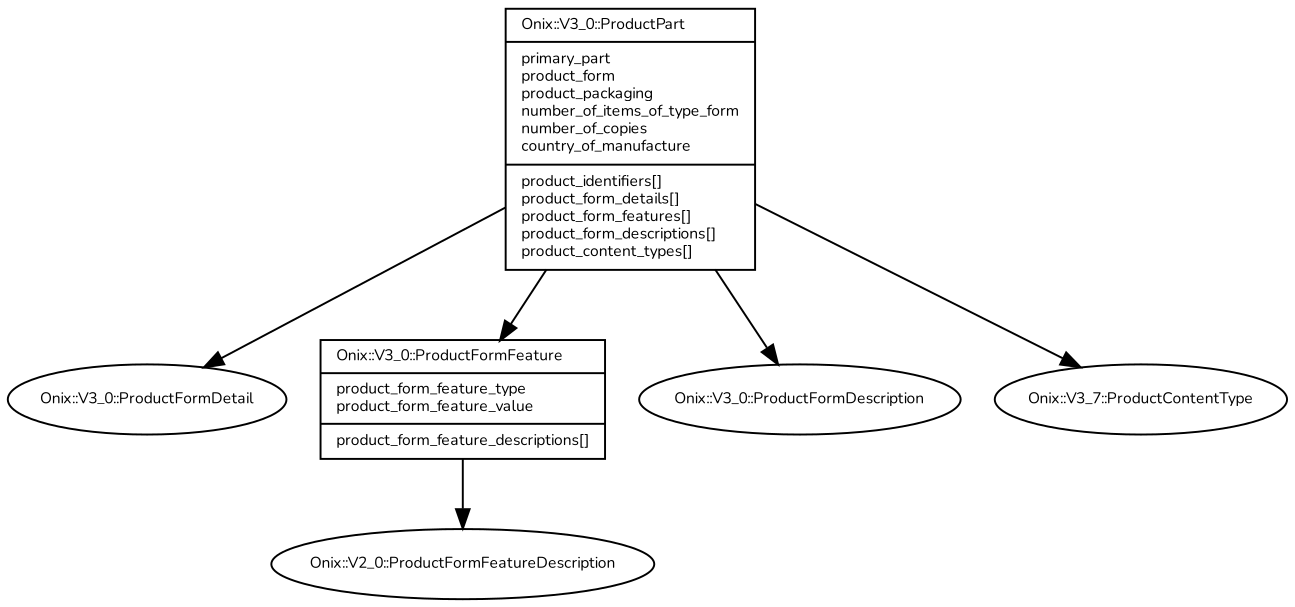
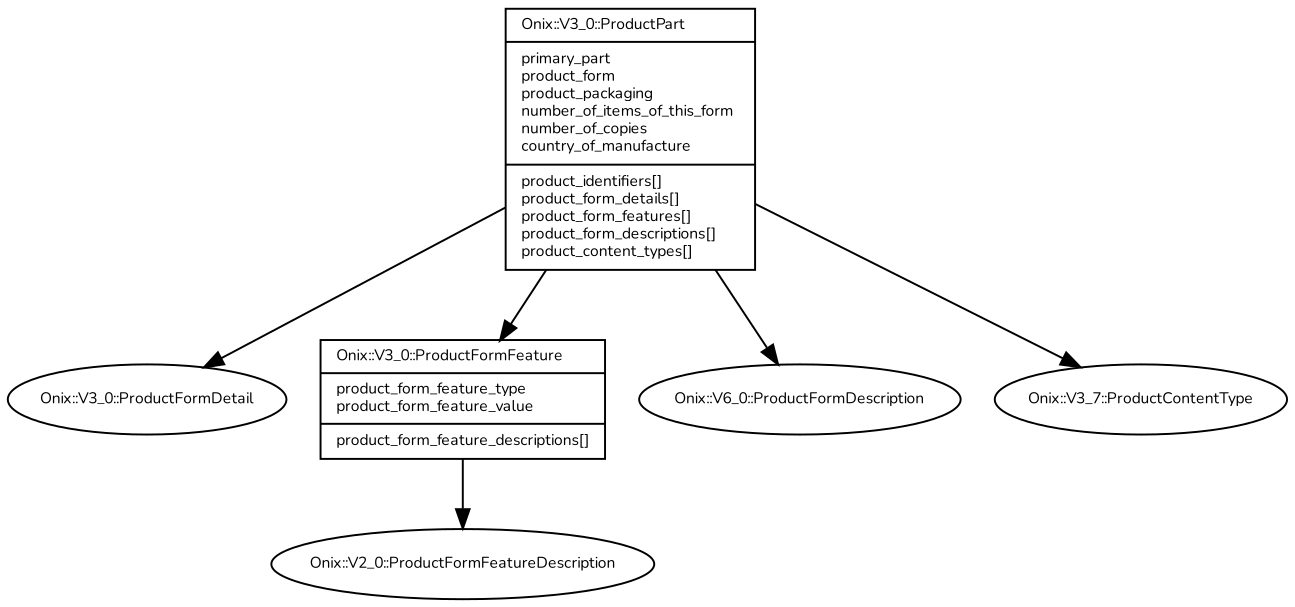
node "Onix::V3_0::ProductPart": text "number_of_items_of_type_form" -> "number_of_items_of_this_form"
node "Onix::V3_0::ProductFormDescription": label "Onix::V3_0::ProductFormDescription" -> "Onix::V6_0::ProductFormDescription"
